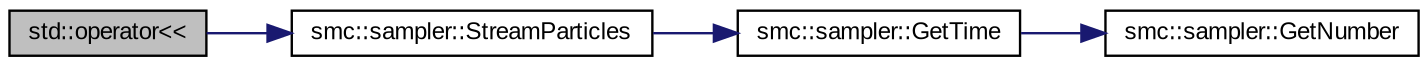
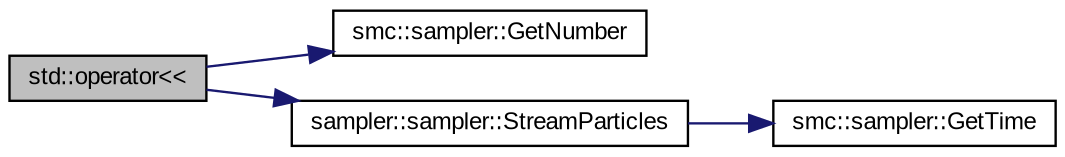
node "smc::sampler::StreamParticles": label "smc::sampler::StreamParticles" -> "sampler::sampler::StreamParticles"
edge "smc::sampler::GetTime" -> "smc::sampler::GetNumber": now "std::operator<<" -> "smc::sampler::GetNumber"
